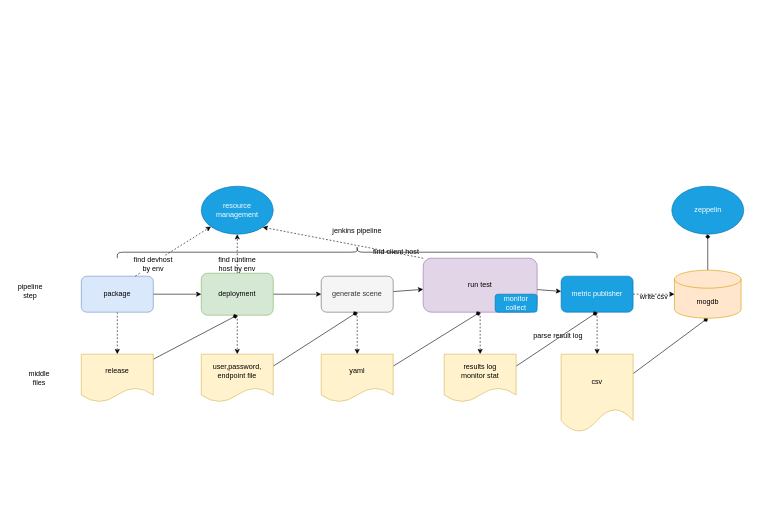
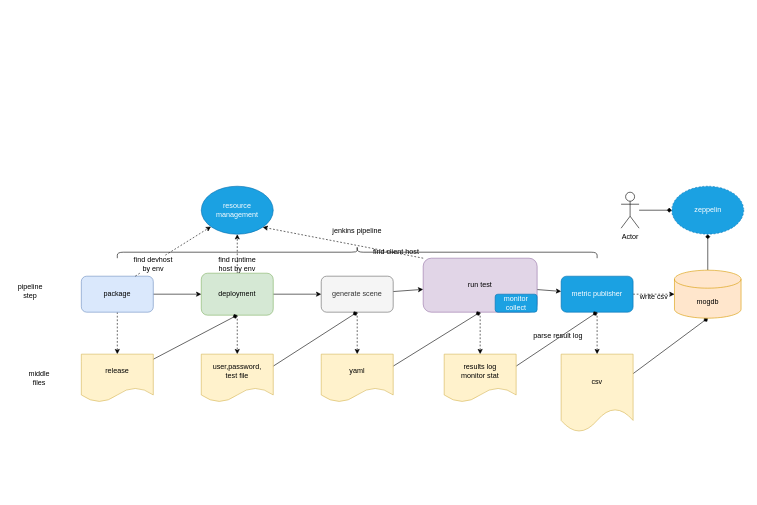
node "Actor": added
edge "Actor" -> "zeppelin": added
node "zeppelin": style solid -> dashed
node "user,password, endpoint file": label "user,password, endpoint file" -> "user,password, test file"
